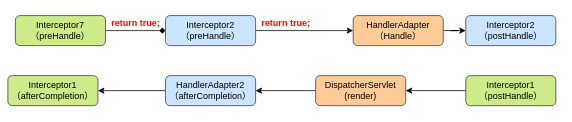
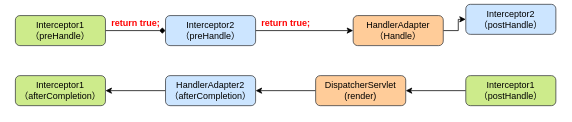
node "Interceptor7 （preHandle）": label "Interceptor7 （preHandle）" -> "Interceptor1 （preHandle）"
node "Interceptor2 （postHandle）": moved (510, 30) -> (510, 19)
node "Interceptor1 （afterCompletion）": moved (53, 90) -> (60, 90)
